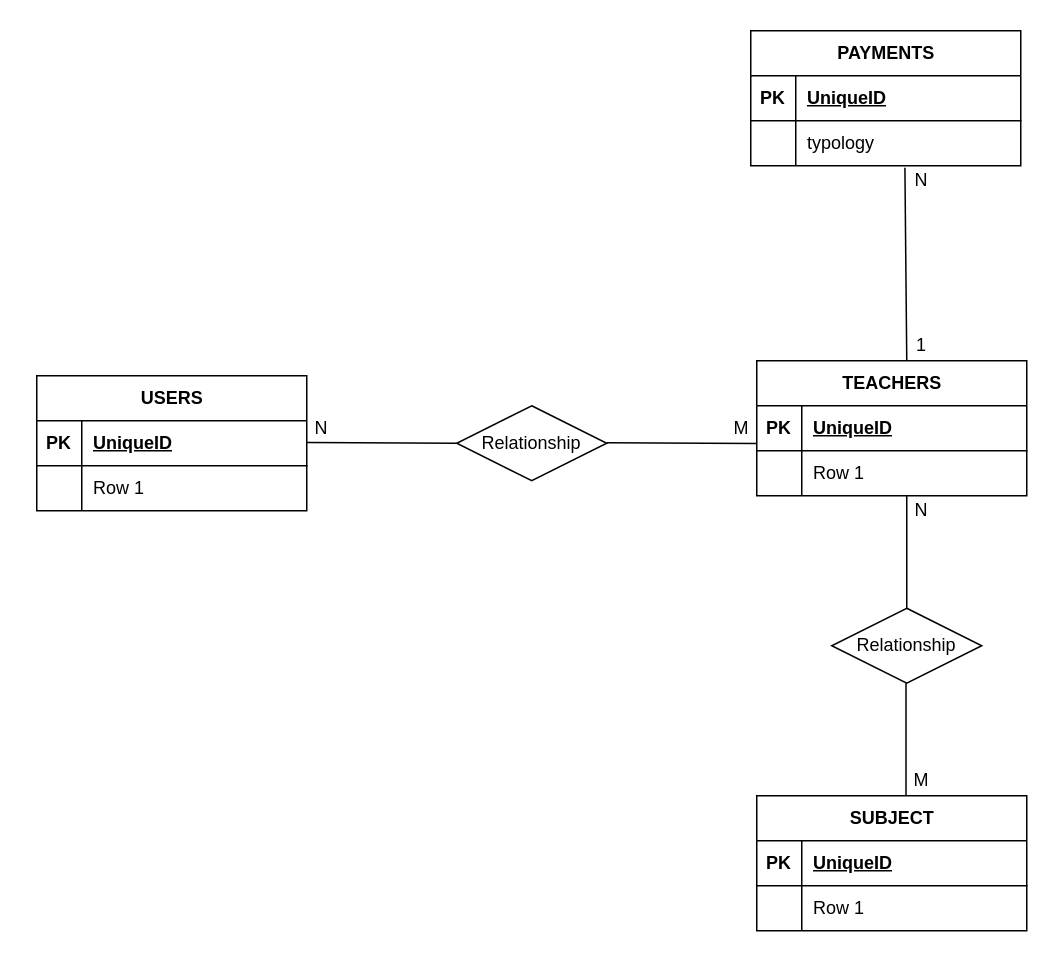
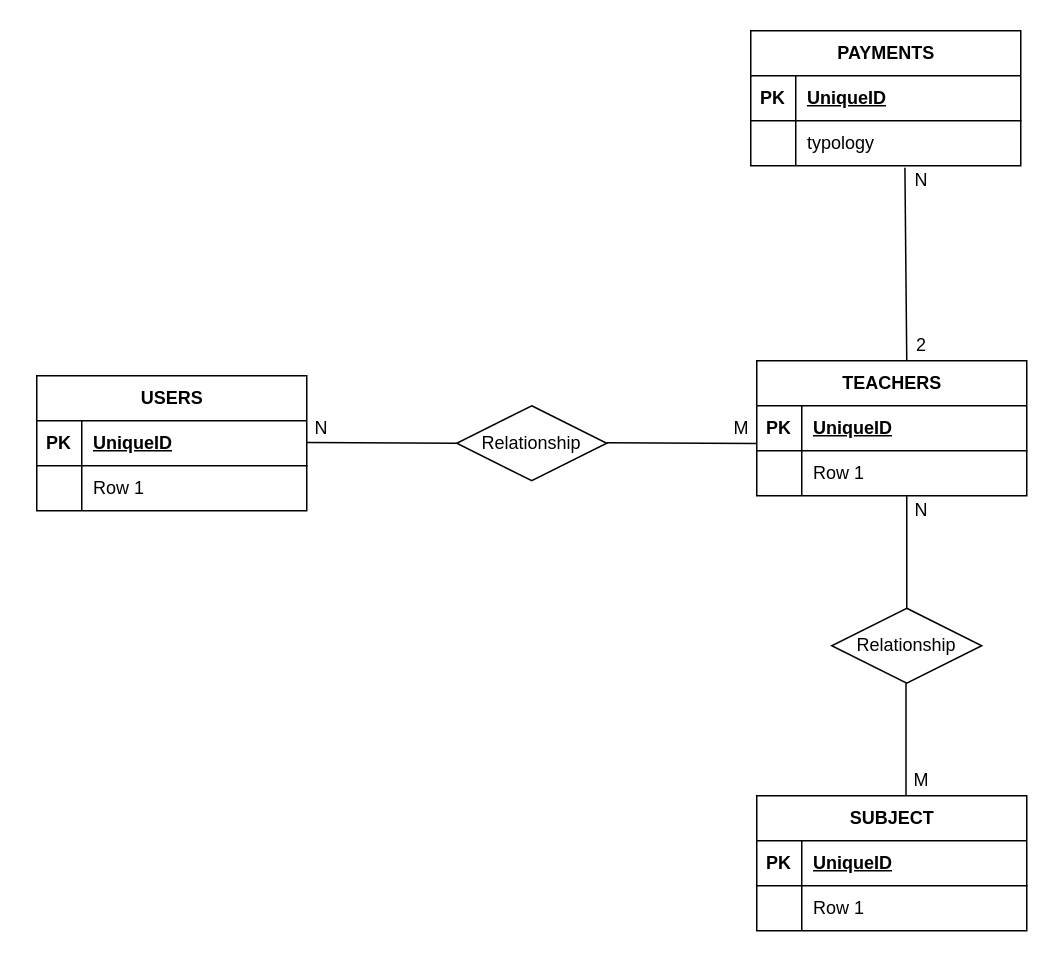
node "1": label "1" -> "2"
